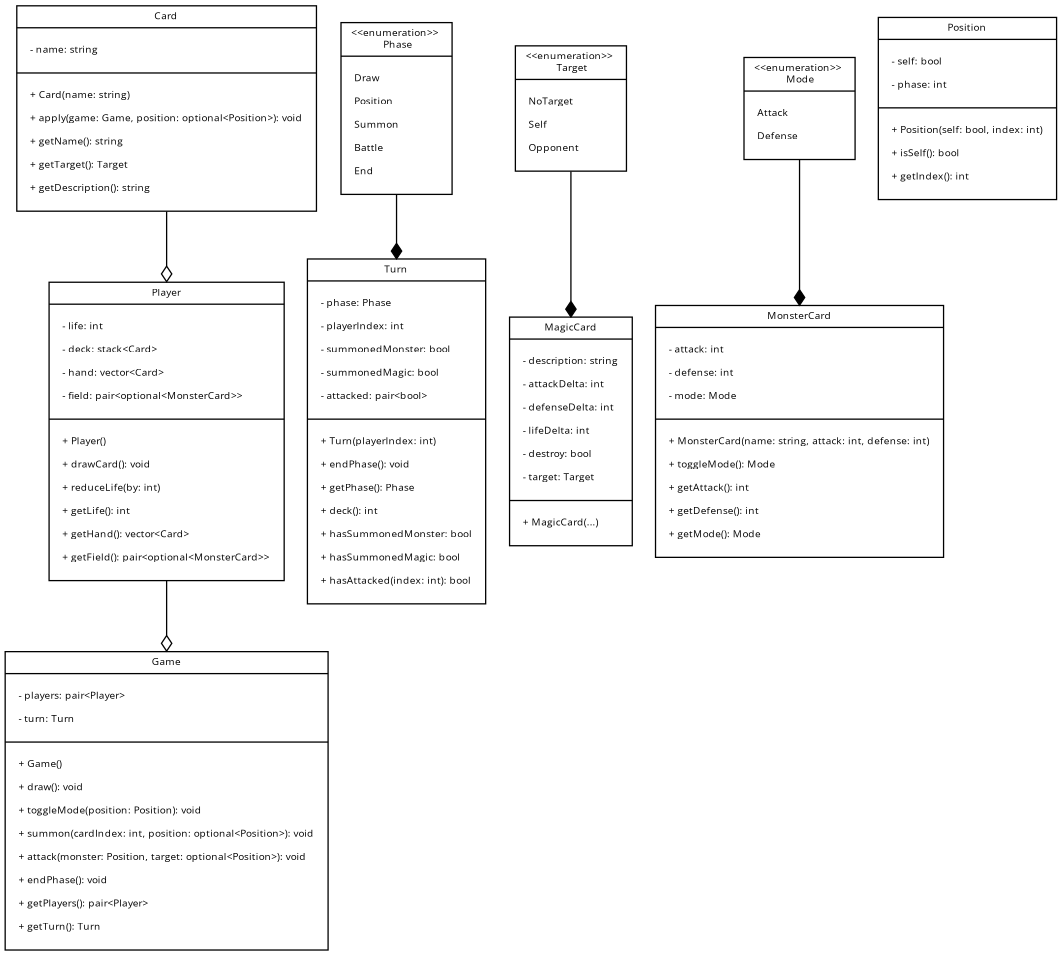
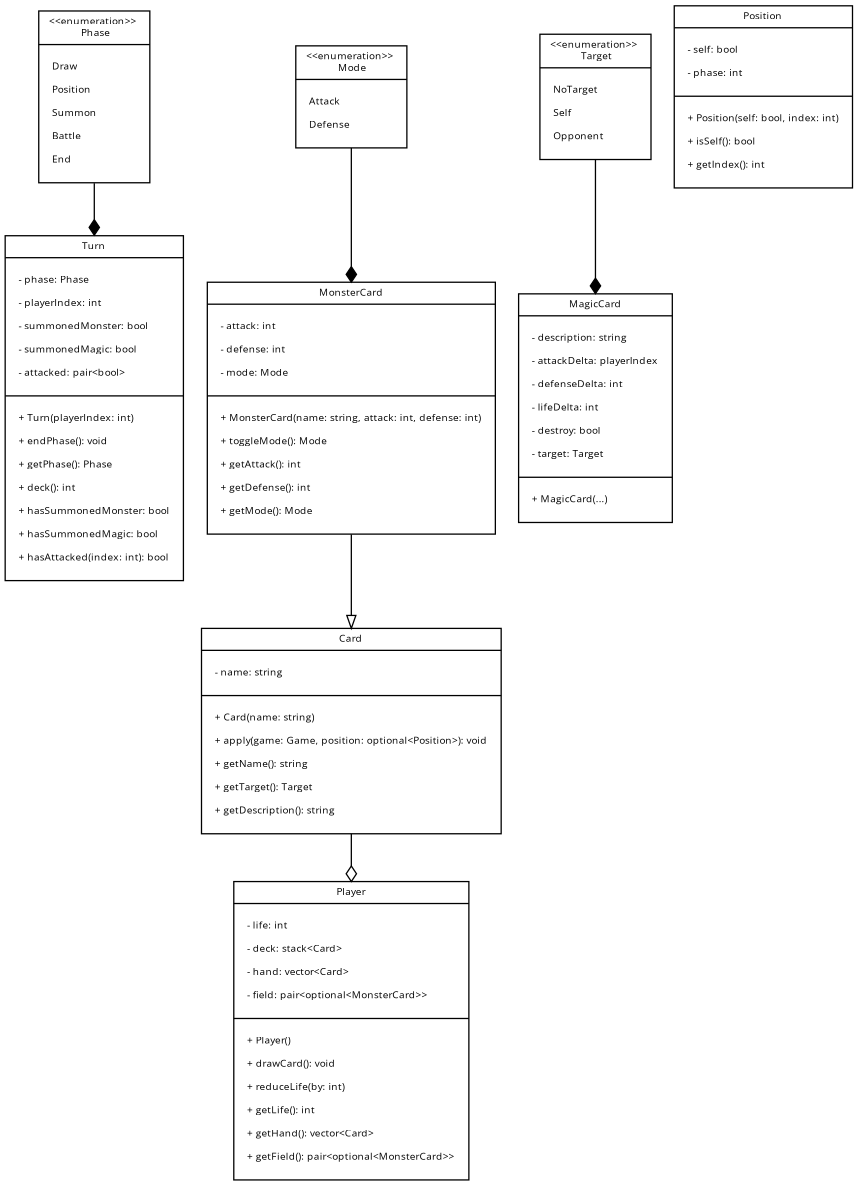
node "MagicCard": text "- attackDelta: int" -> "- attackDelta: playerIndex"
edge "MonsterCard" -> "Card": added
node "Game": removed
